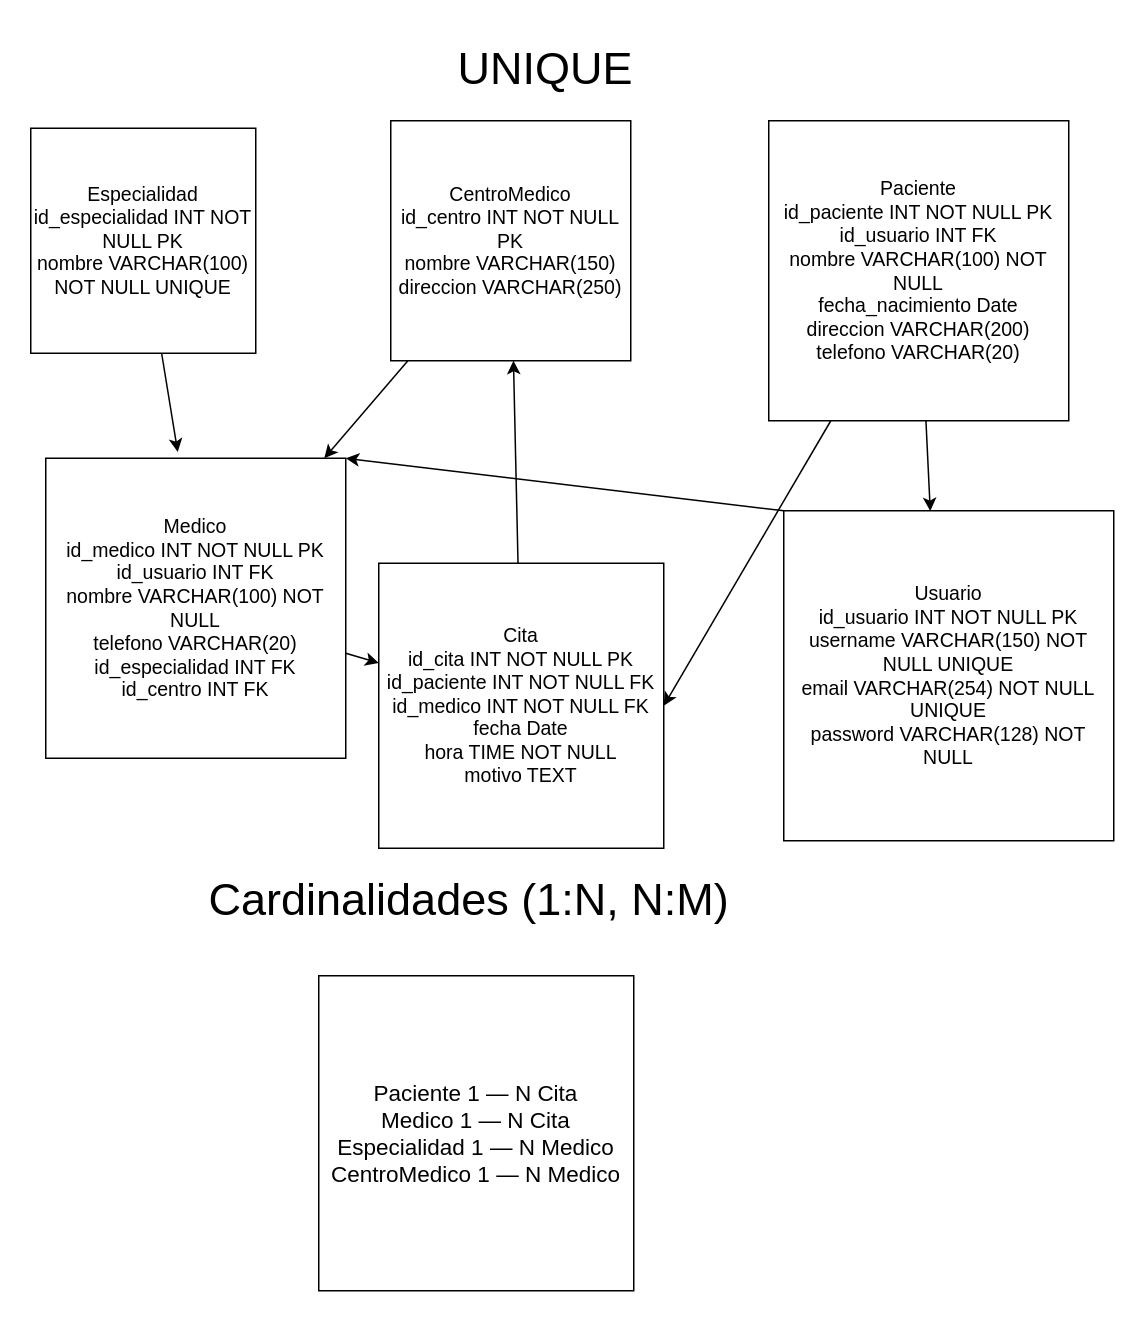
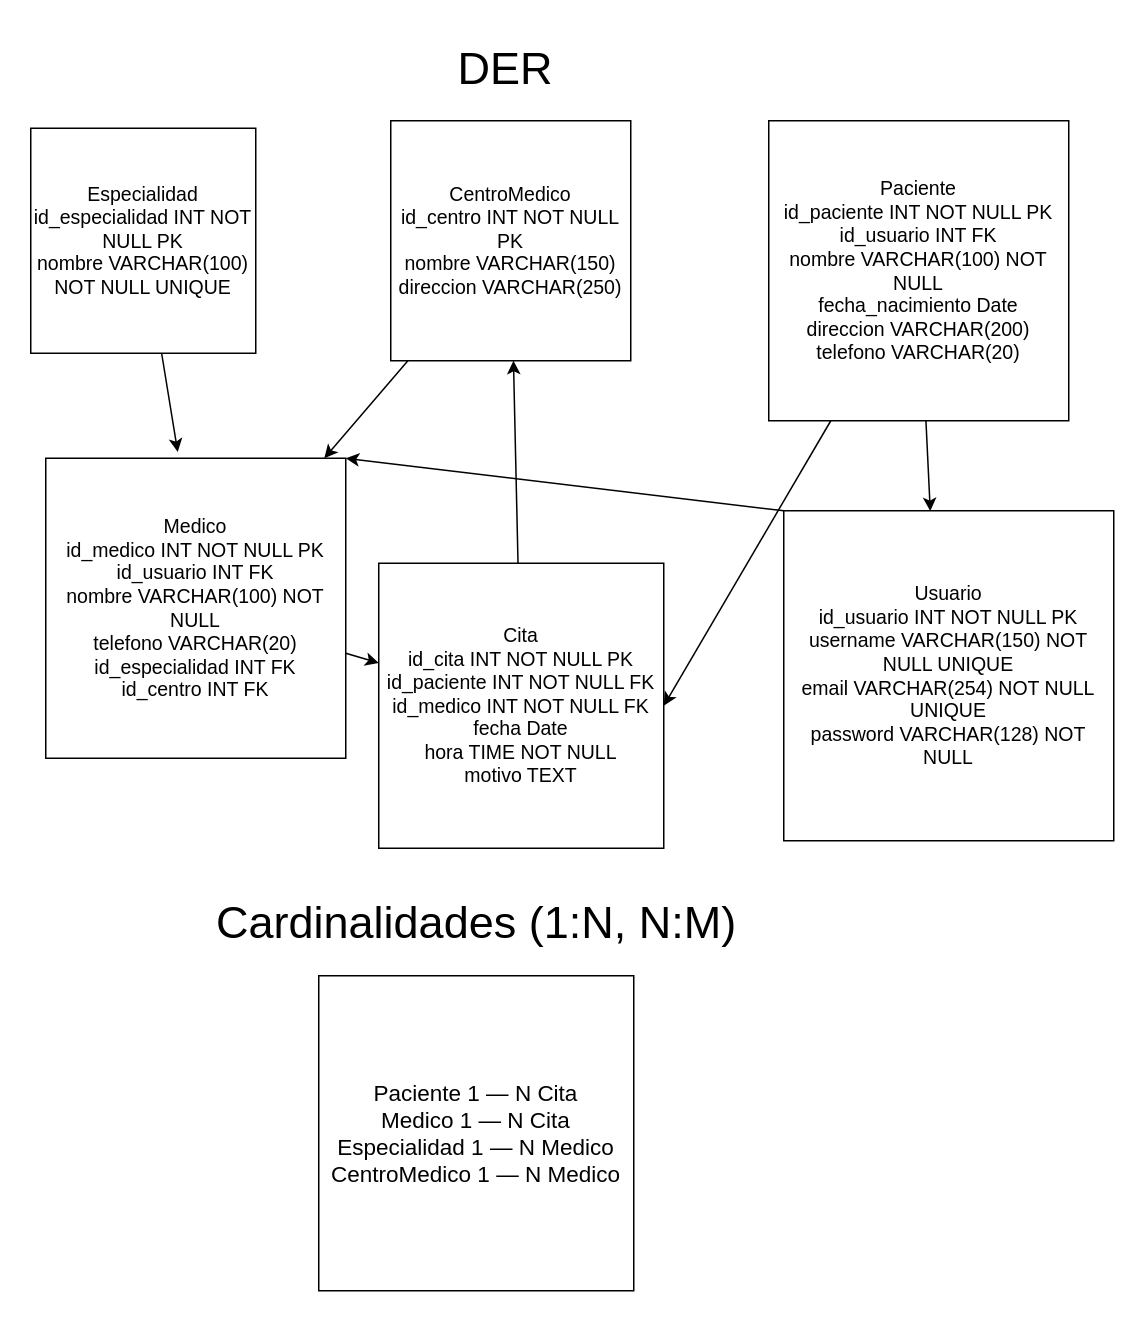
node "UNIQUE": label "UNIQUE" -> "DER"
node "Cardinalidades (1:N, N:M)": moved (503, 893) -> (511, 916)
